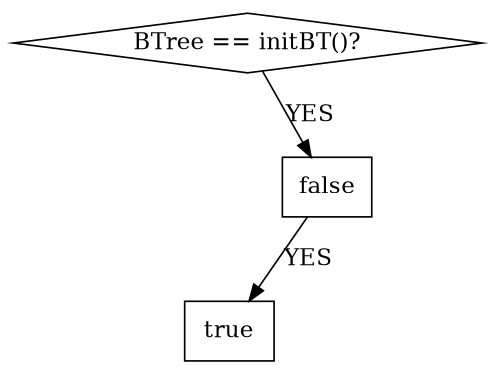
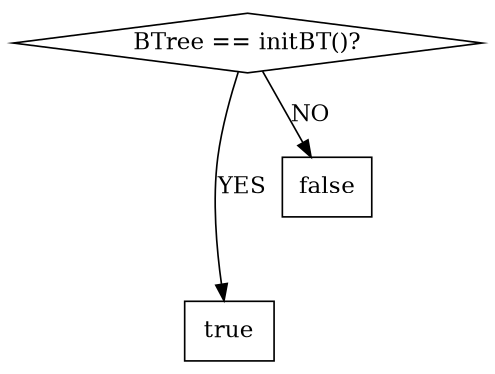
edge "BTree == initBT()?" -> "false": label "YES" -> "NO"
edge "false" -> "true": now "BTree == initBT()?" -> "true"
